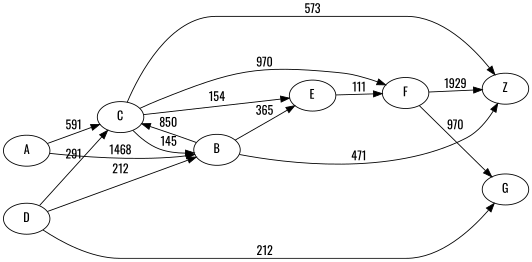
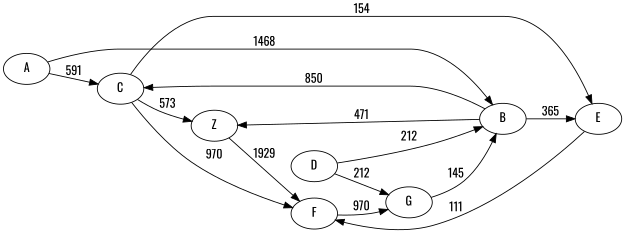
edge "F" -> "Z": reversed
edge "C" -> "B": now "G" -> "B"
edge "D" -> "C": removed, label "291"
